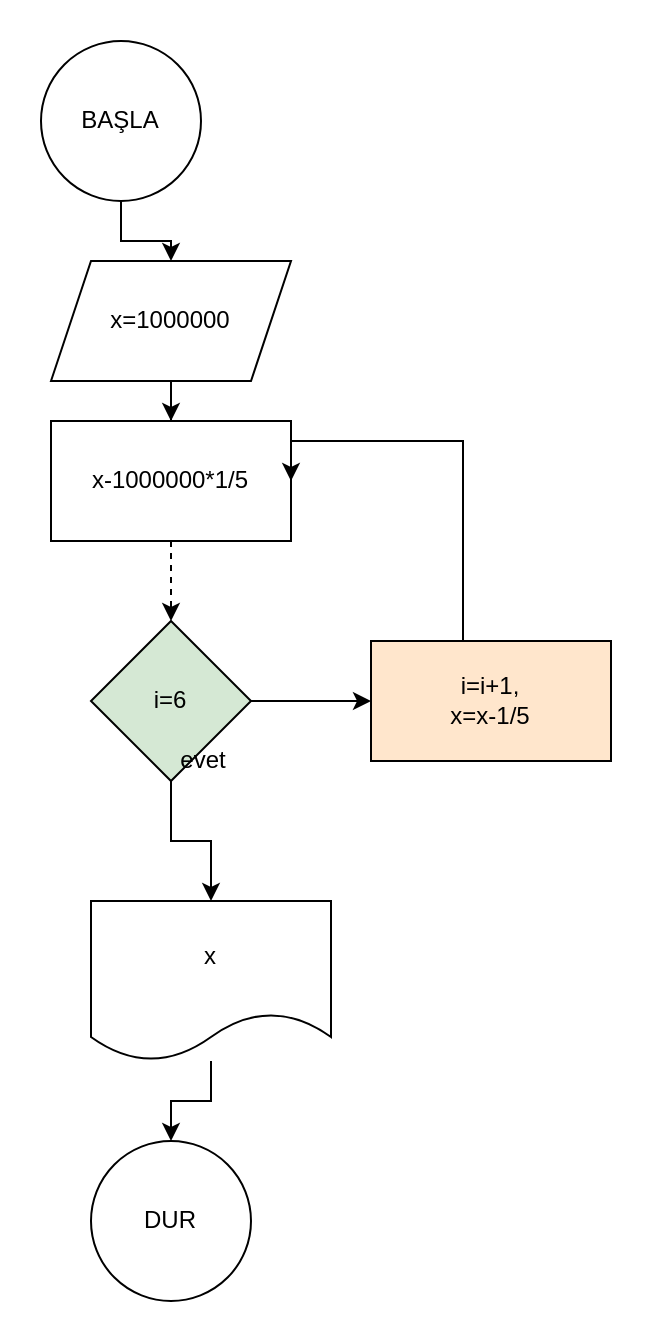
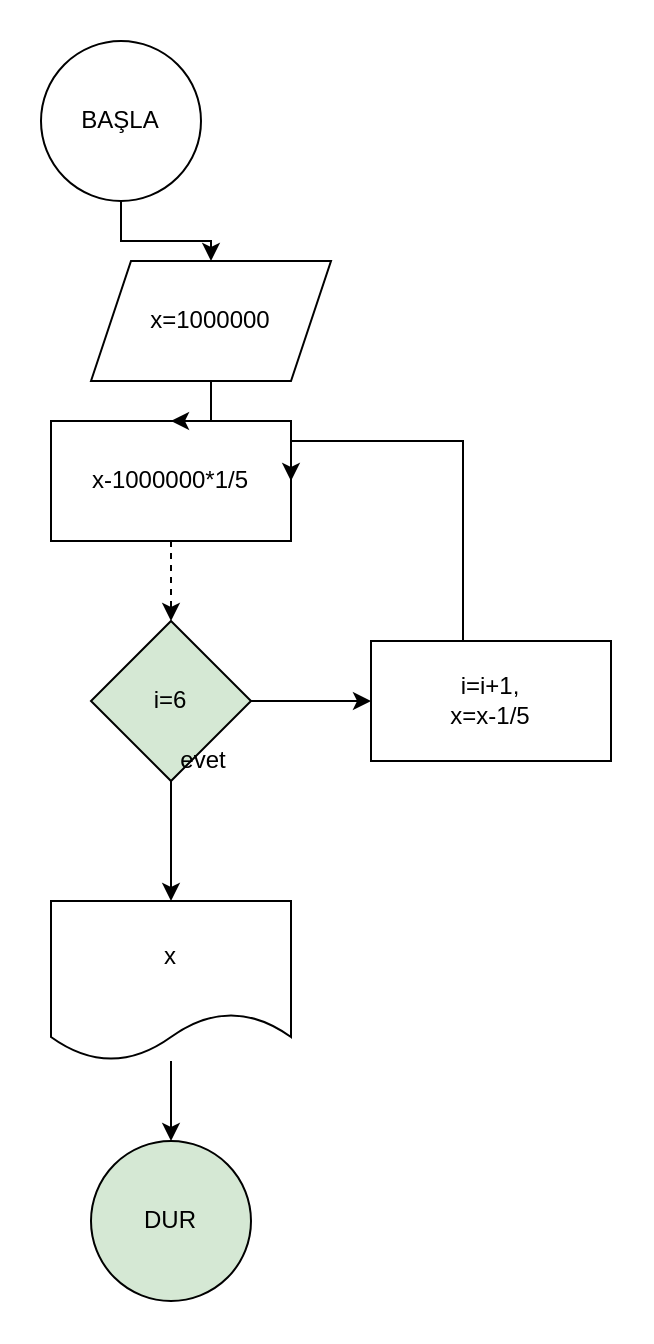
node "x=1000000": moved (171, 321) -> (211, 321)
node "i=i+1, x=x-1/5": fillcolor #ffe6cc -> #ffffff
node "x": moved (211, 981) -> (171, 981)
node "DUR": fillcolor #ffffff -> #d5e8d4
